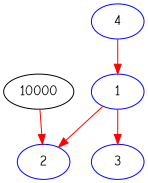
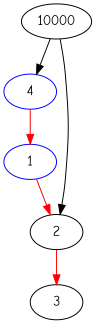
edge "10000" -> "4": added
edge "10000" -> "2": color red -> black
edge "1" -> "3": now "2" -> "3"
node "2": color blue -> black
node "3": color blue -> black
